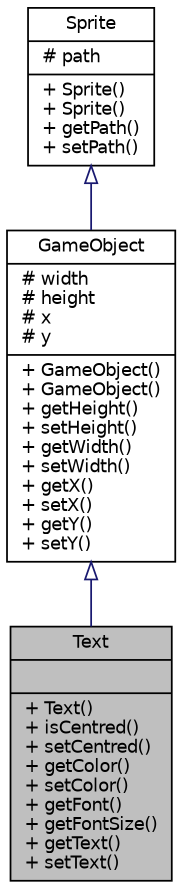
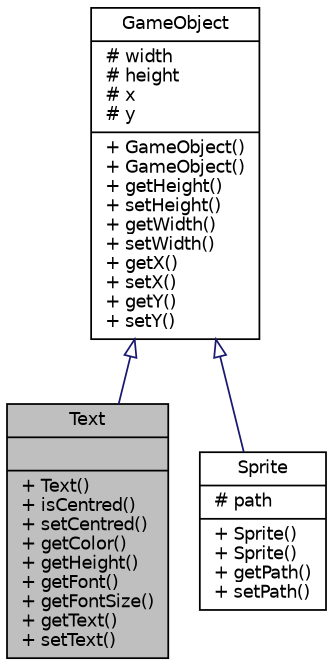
edge "GameObject" -> "Sprite": reversed
node "Text": text "+ setColor()" -> "+ getHeight()"
